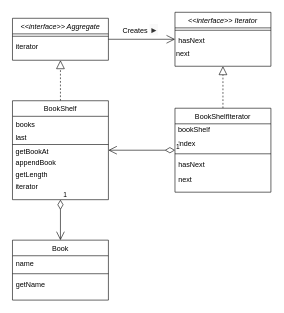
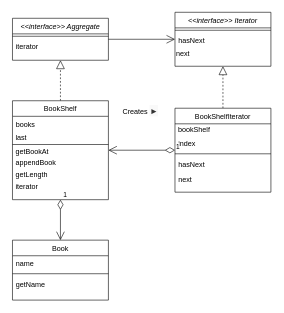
node "Creates ►": moved (140, 30) -> (140, 111)
